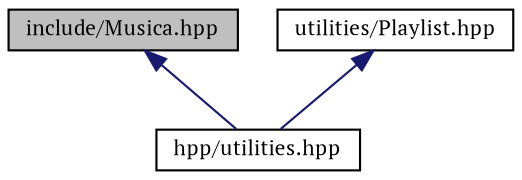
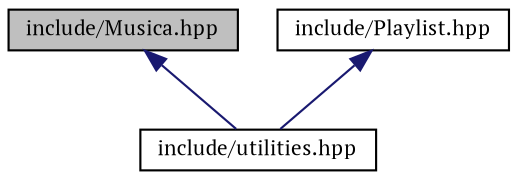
node "utilities/Playlist.hpp": label "utilities/Playlist.hpp" -> "include/Playlist.hpp"
node "hpp/utilities.hpp": label "hpp/utilities.hpp" -> "include/utilities.hpp"
